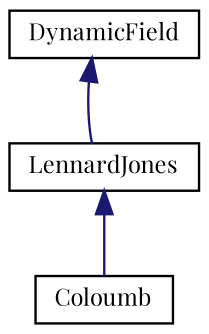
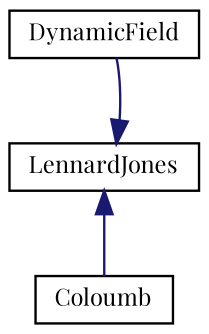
edge "LennardJones" -> "DynamicField": reversed
